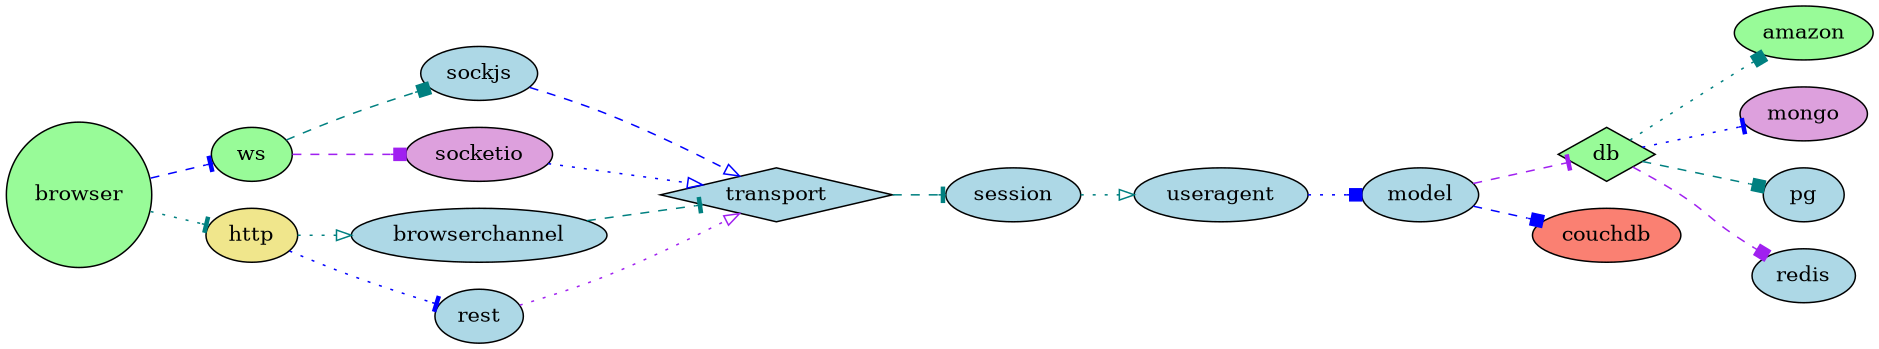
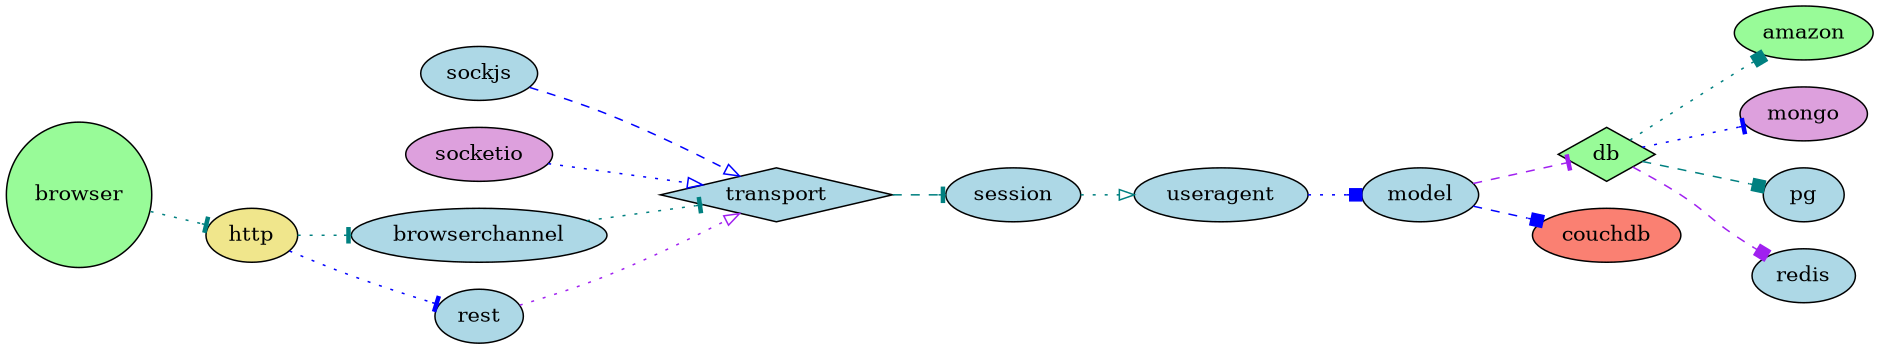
node "ws": removed
edge "browserchannel" -> "transport": style dashed -> dotted
edge "http" -> "browserchannel": arrowhead onormal -> tee
